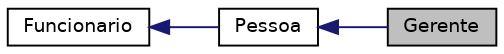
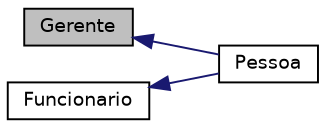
edge "Gerente" -> "Pessoa": reversed
